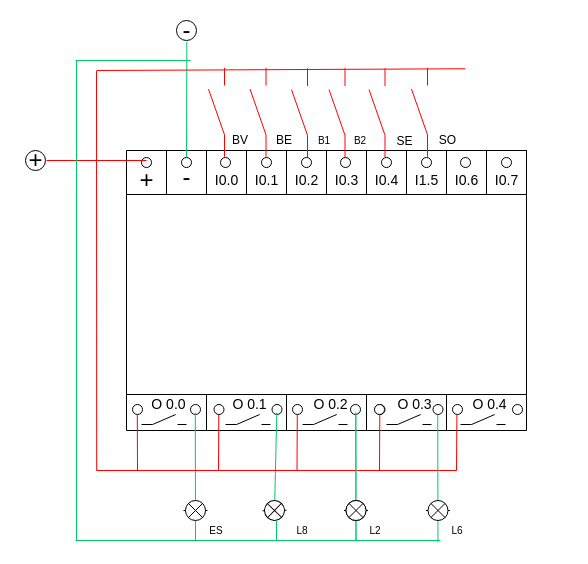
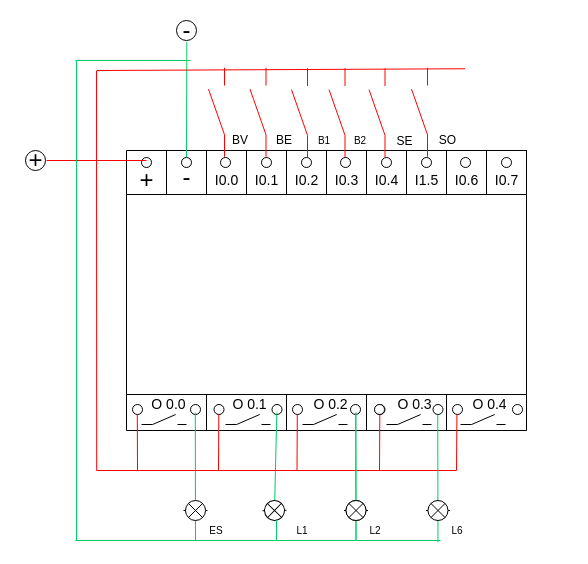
node "L8": label "L8" -> "L1"
